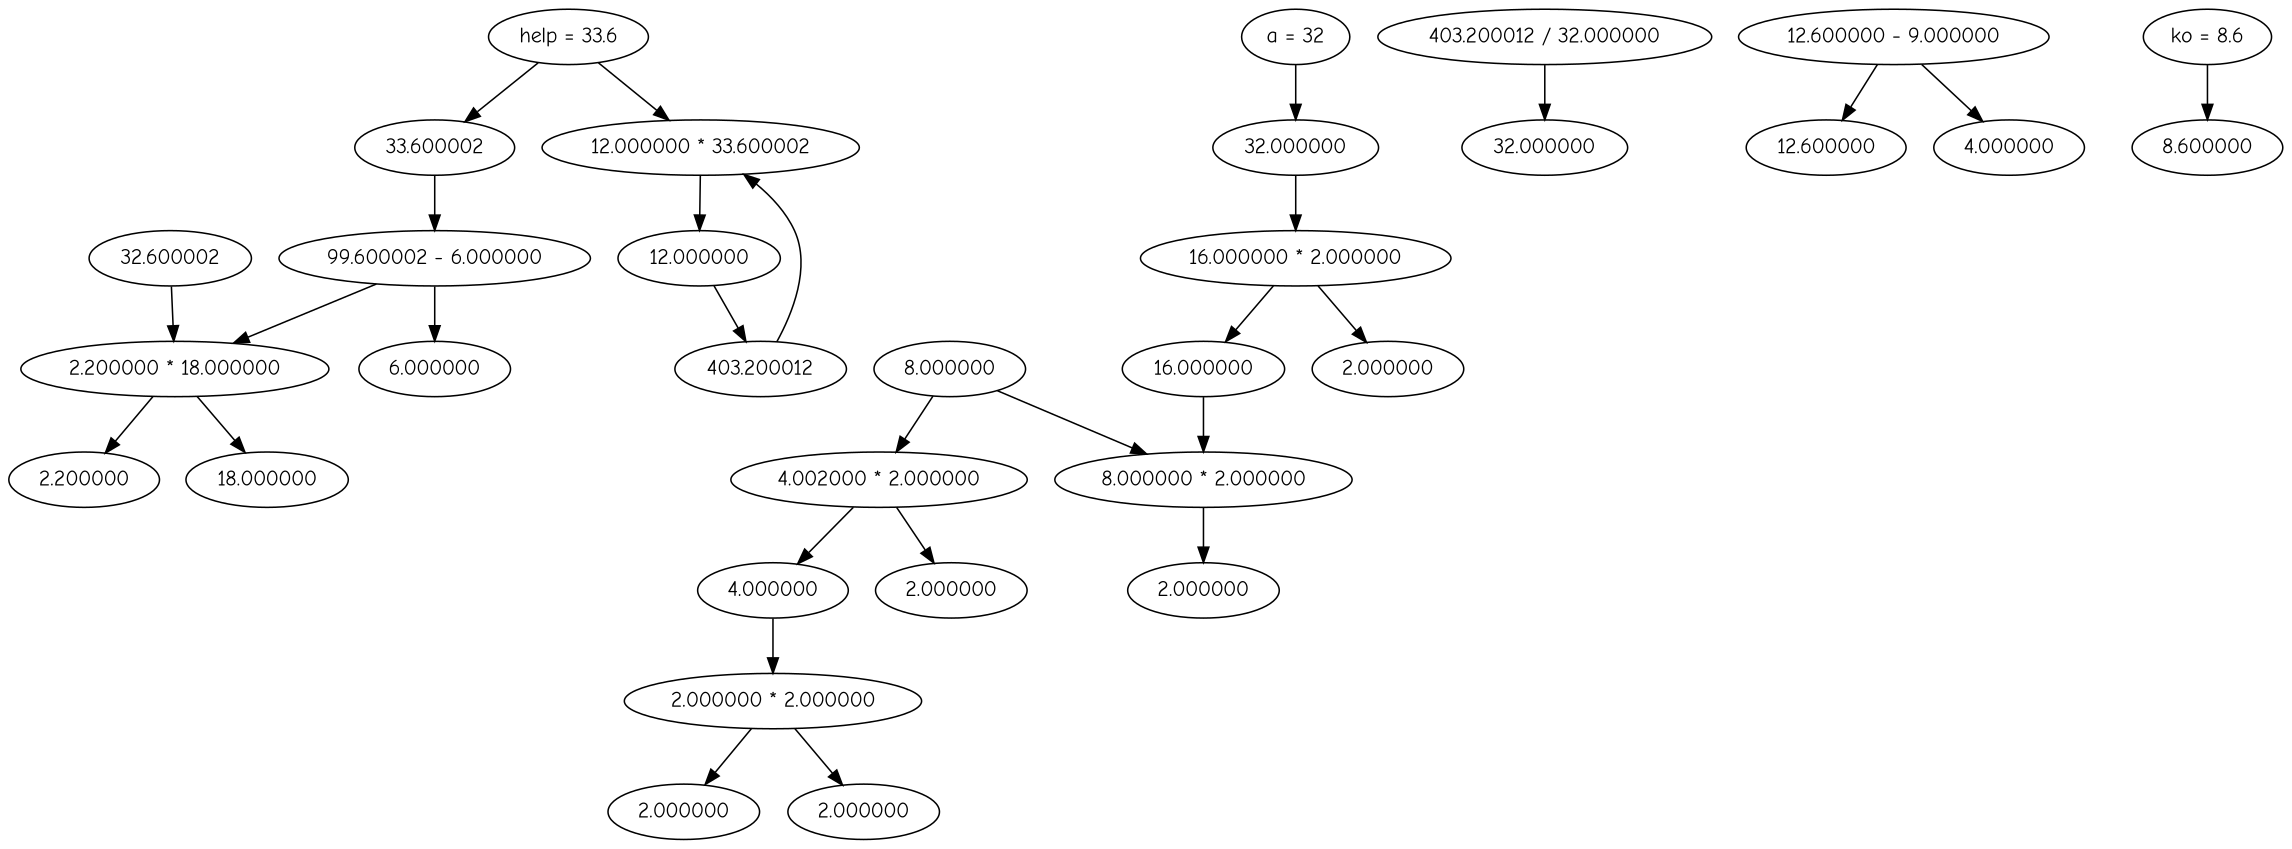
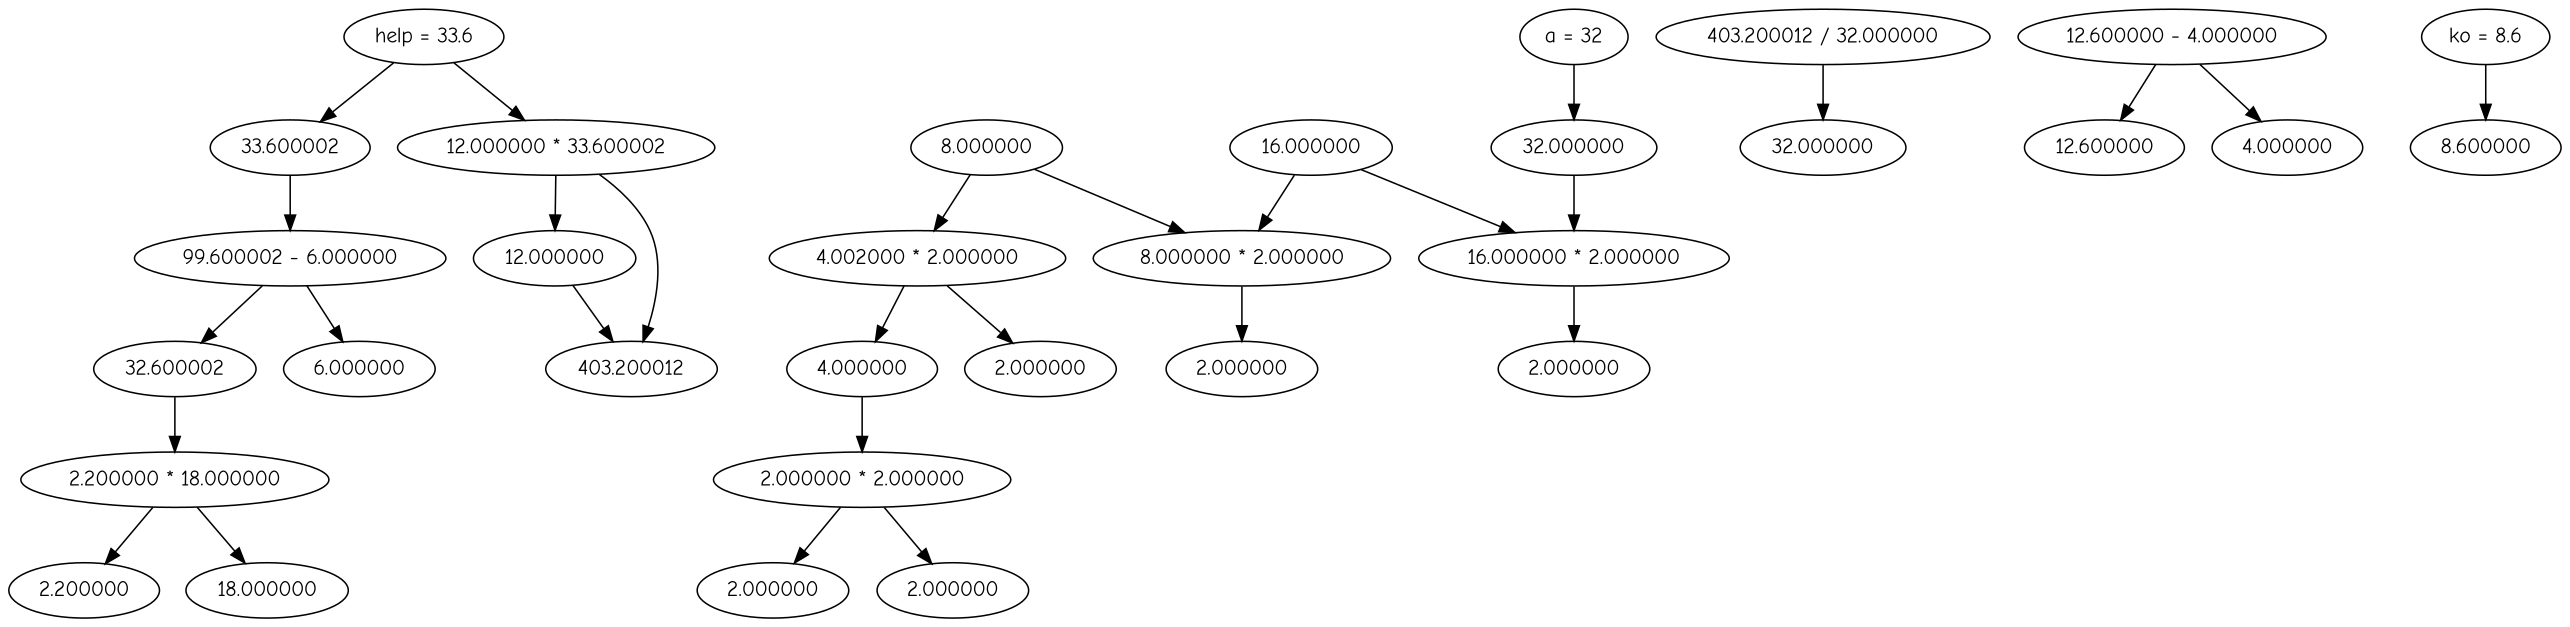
node "12.600000 - 9.000000": label "12.600000 - 9.000000" -> "12.600000 - 4.000000"
edge "403.200012" -> "12.000000 * 33.600002": reversed
edge "16.000000 * 2.000000" -> "16.000000": reversed
edge "99.600002 - 6.000000" -> "2.200000 * 18.000000": now "99.600002 - 6.000000" -> "32.600002"
